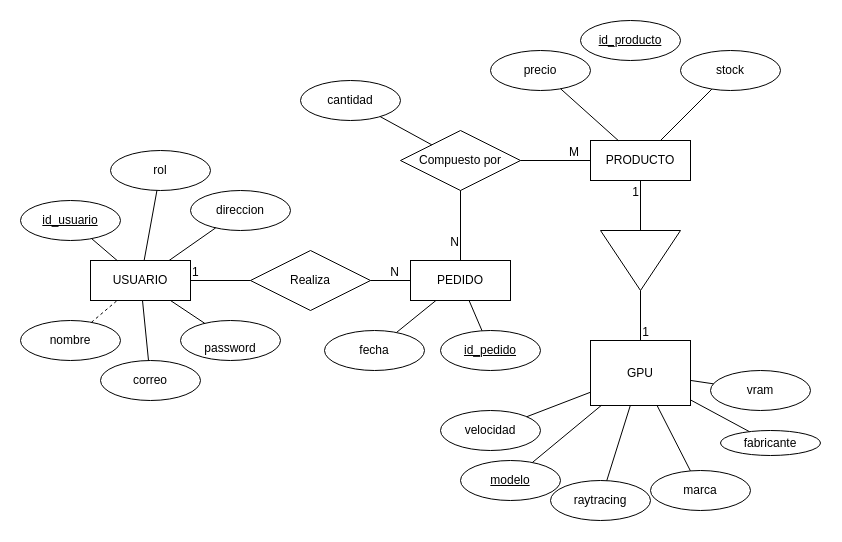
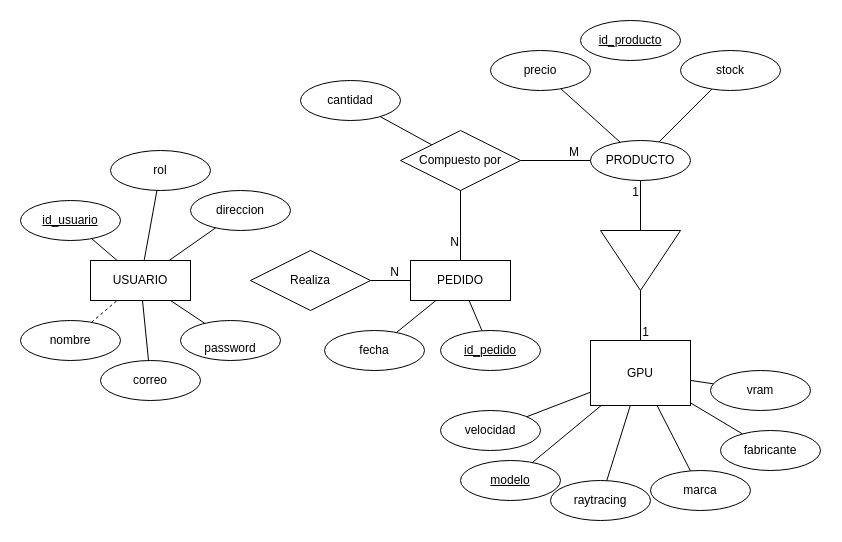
node "PRODUCTO": shape rectangle -> ellipse
edge "USUARIO" -- "Realiza": removed, label "1"
node "fabricante": size 100x25 -> 100x40
